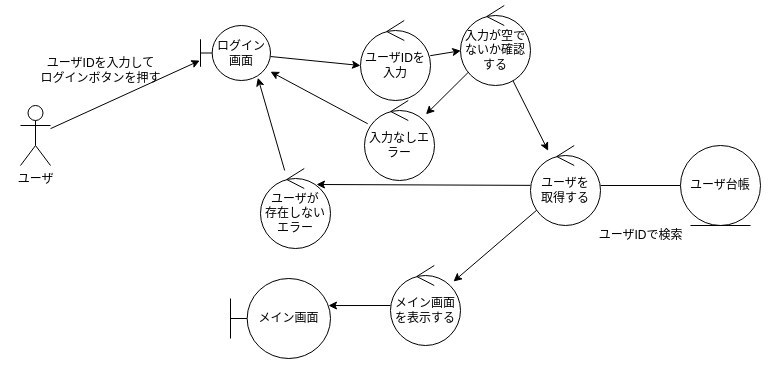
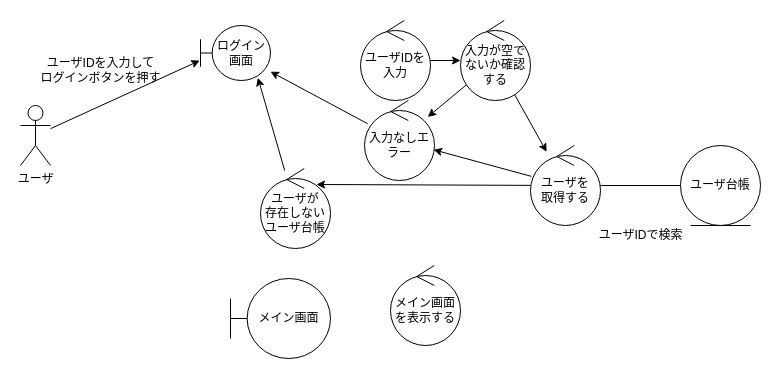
node "入力が空でないか確認する": moved (496, 46) -> (496, 61)
edge "ログイン画面" -> "ユーザIDを入力": removed
node "ユーザが 存在しない エラー": label "ユーザが 存在しない エラー" -> "ユーザが 存在しない ユーザ台帳"
edge "ユーザを 取得する" -> "メイン画面を表示する": now "ユーザを 取得する" -> "入力なしエラー"
edge "メイン画面を表示する" -> "メイン画面": removed
